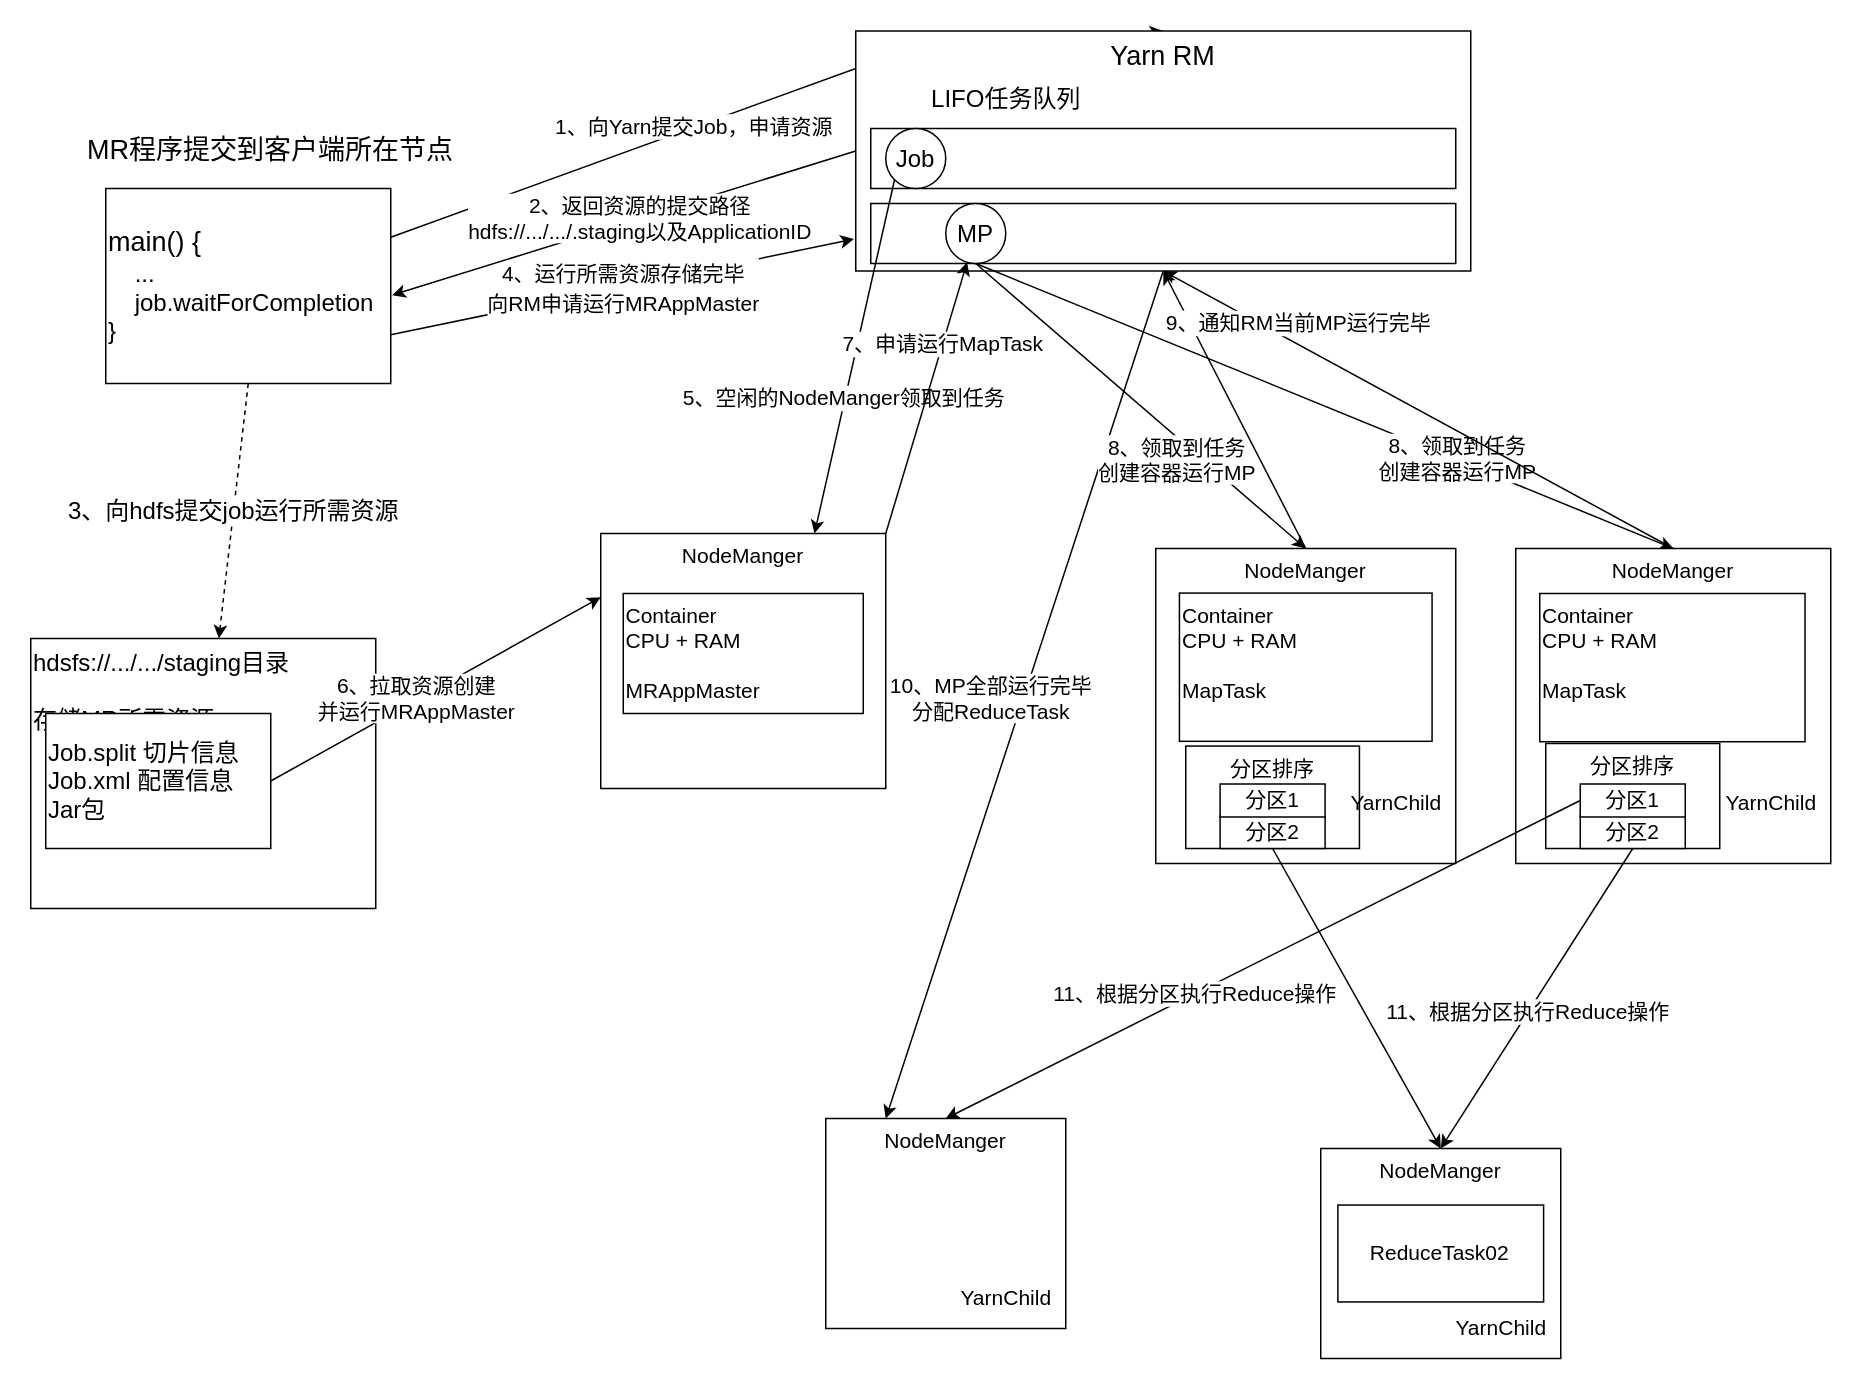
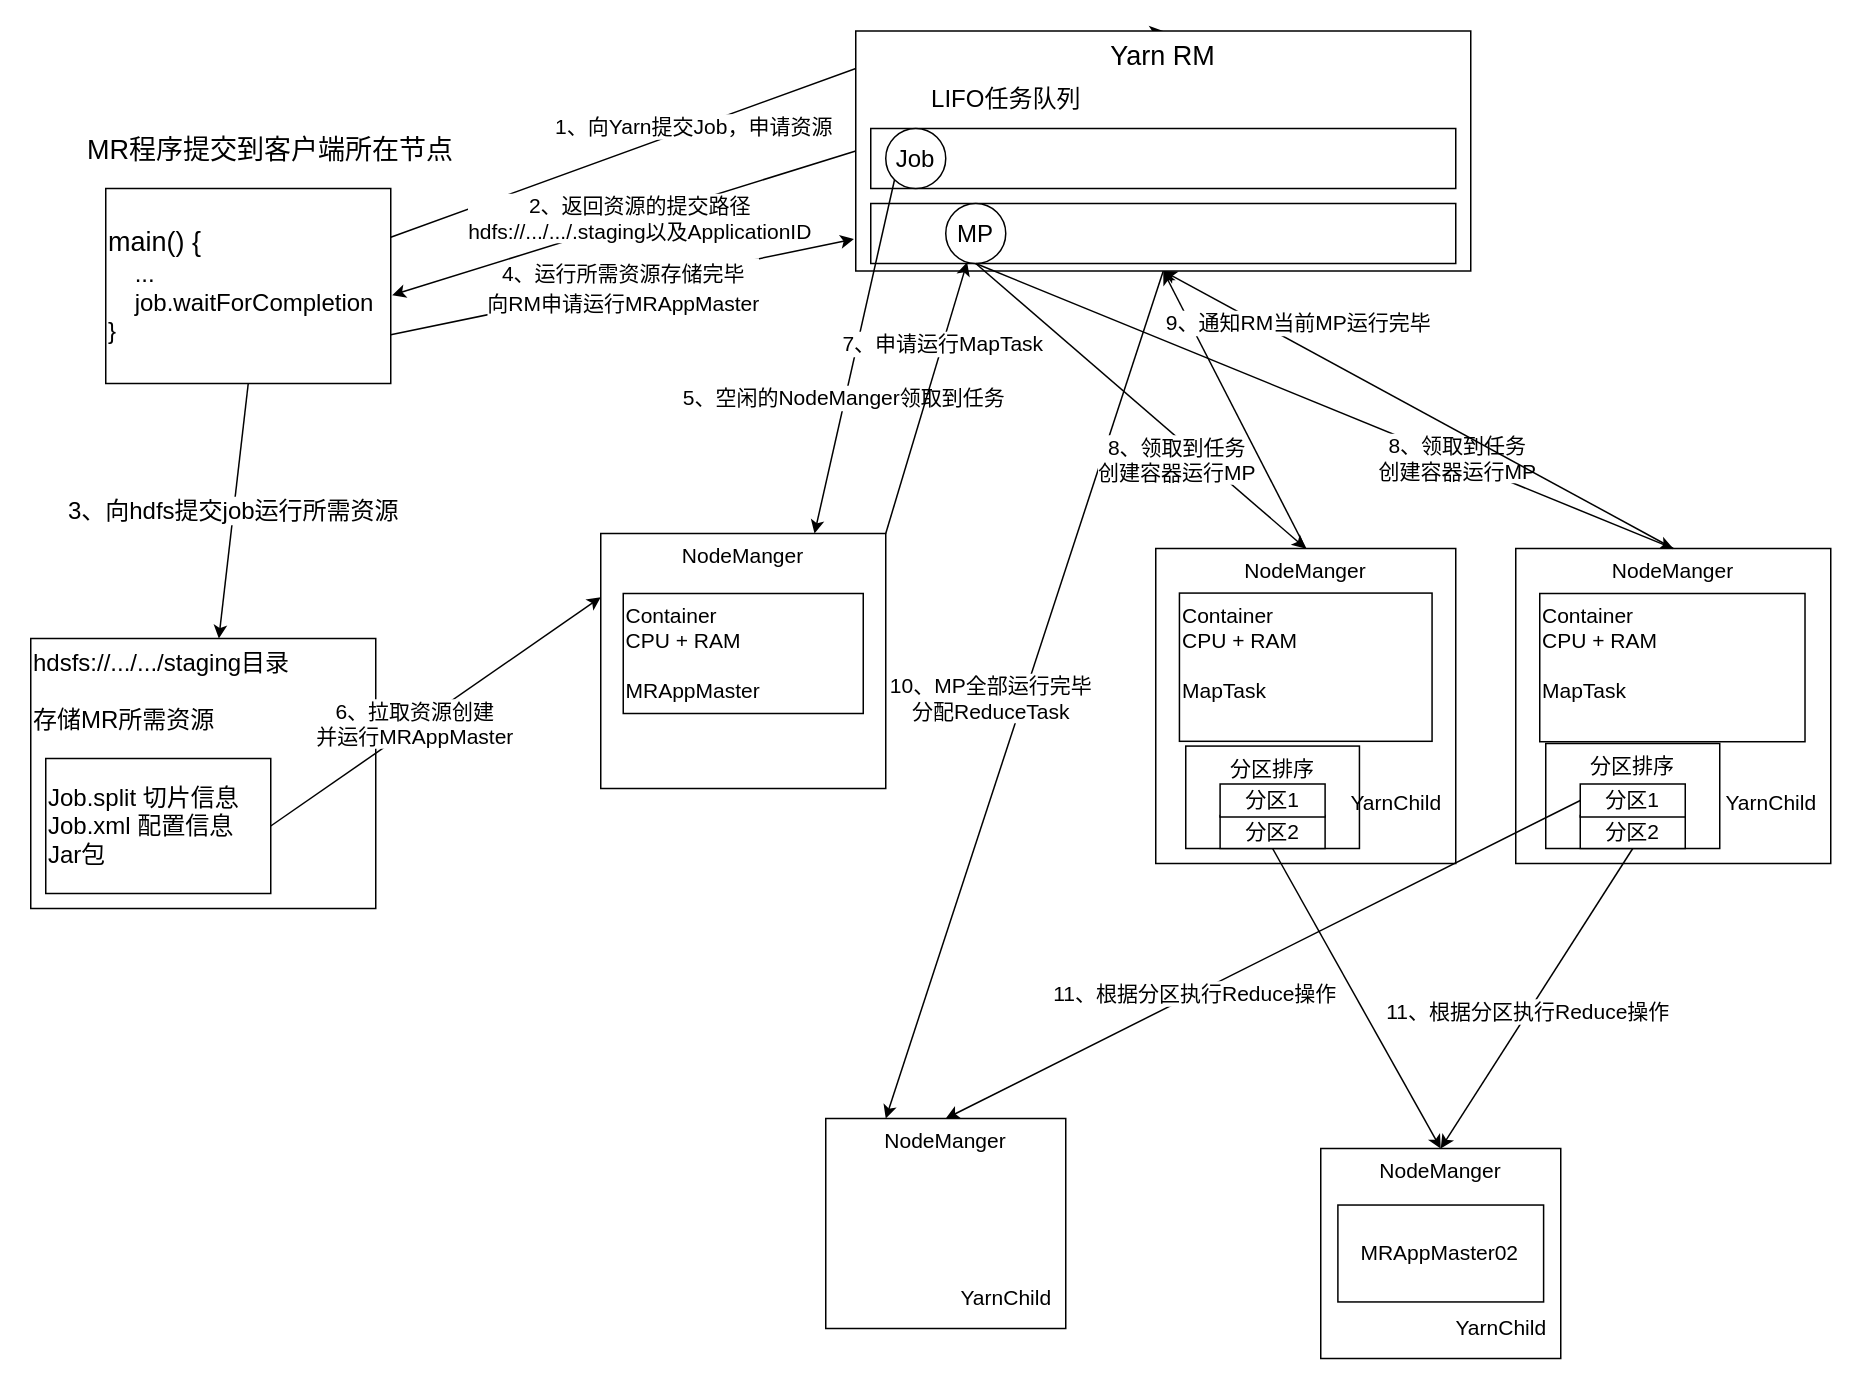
edge "main() { ... job.waitForCompletion }" -> "hdsfs://.../.../staging目录存储MR所需资源": style dashed -> solid
node "Job.split 切片信息 Job.xml 配置信息 Jar包": moved (158, 781) -> (158, 826)
node "ReduceTask02": label "ReduceTask02" -> "MRAppMaster02"
